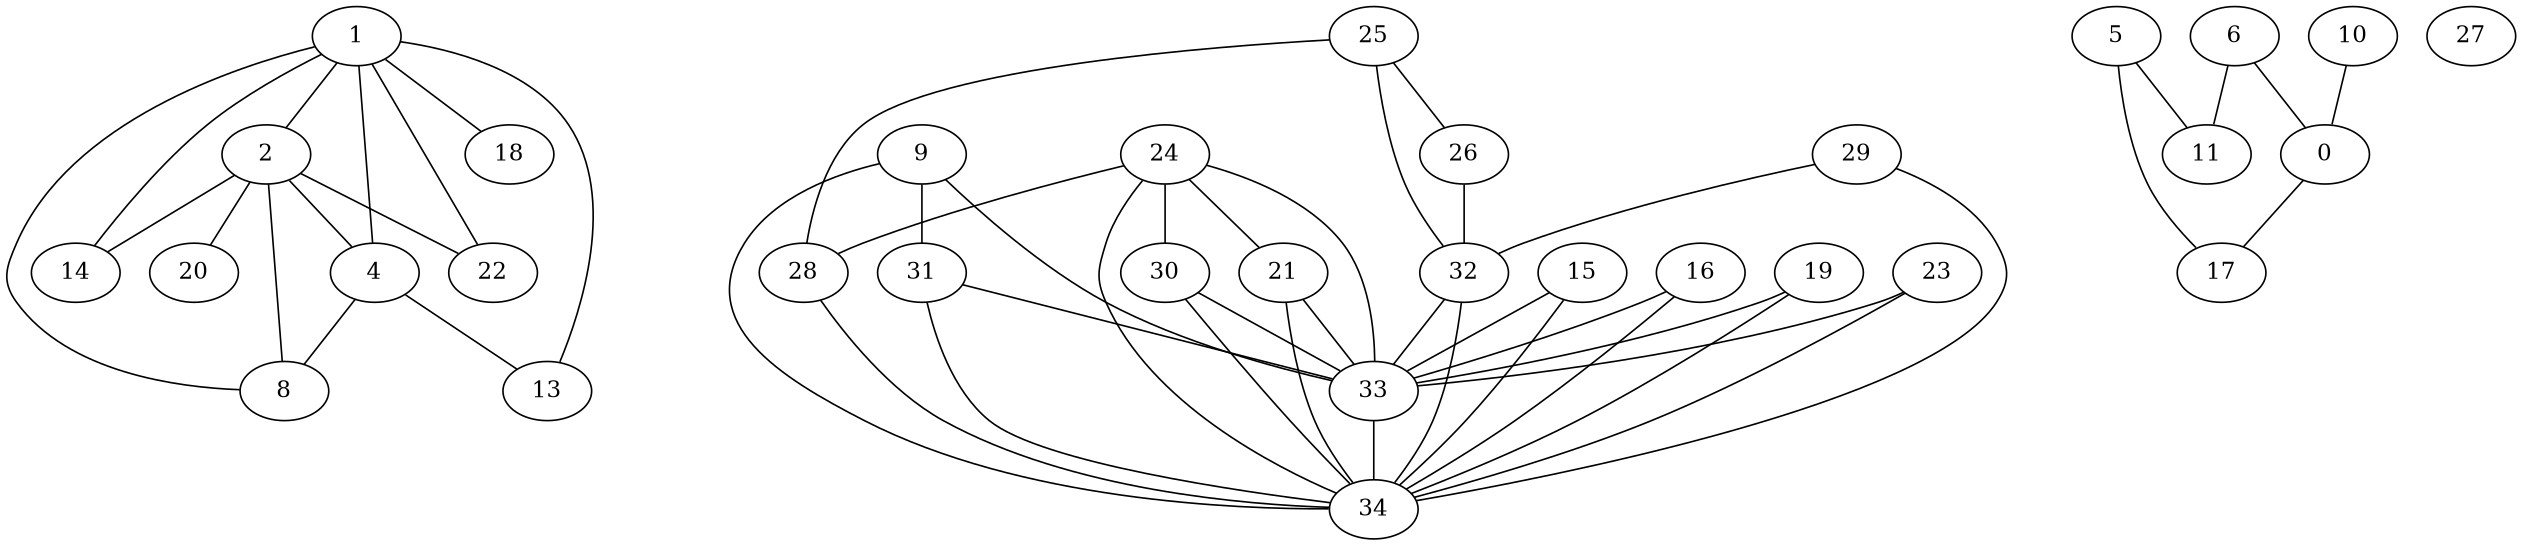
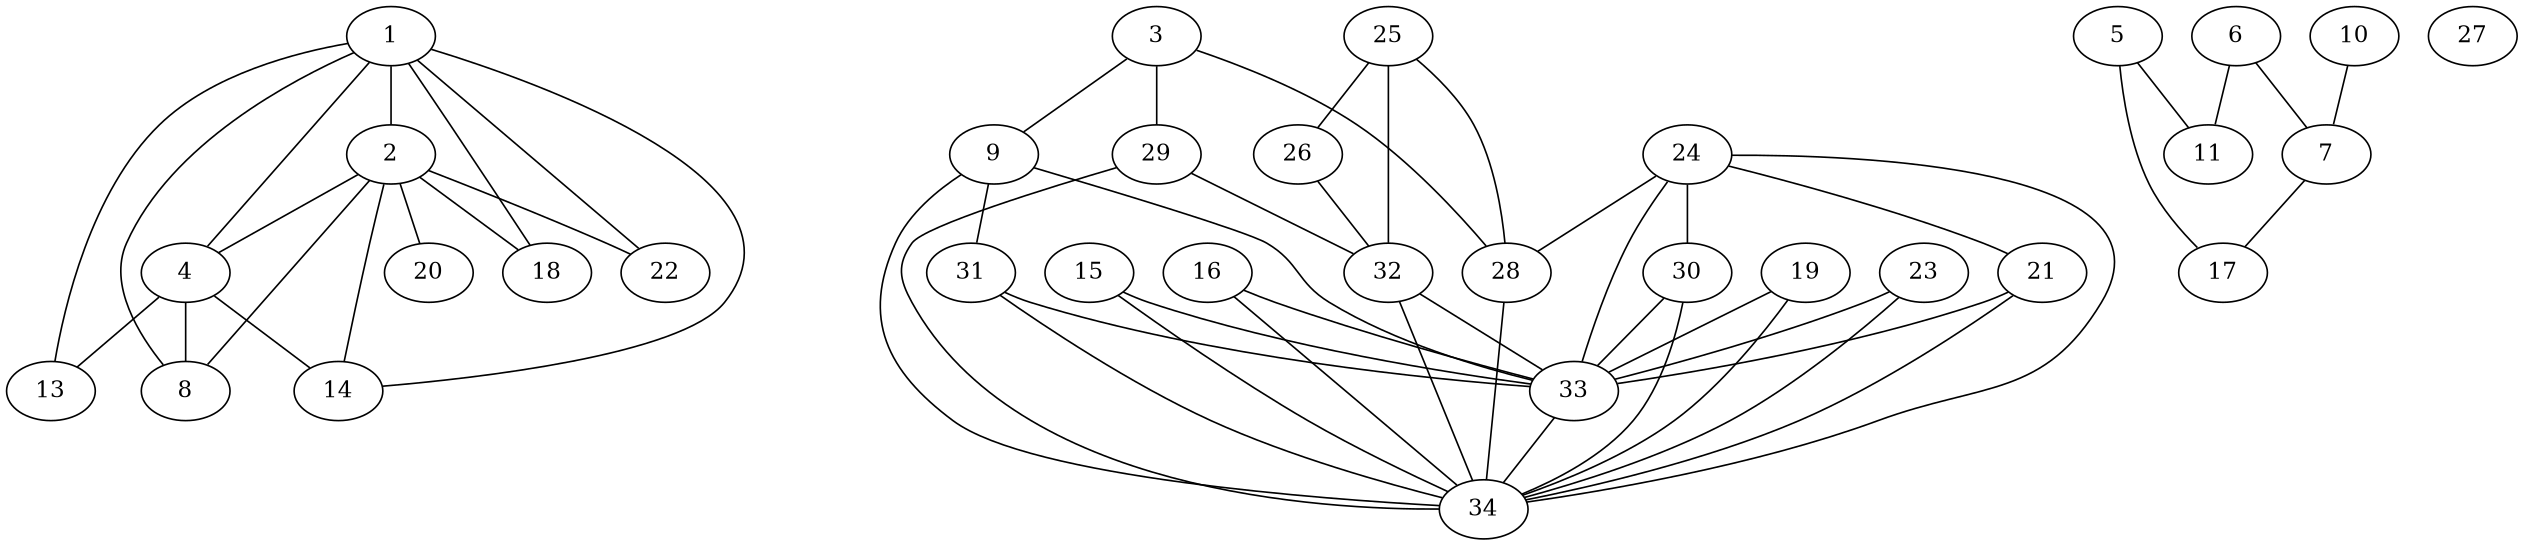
node "3": added
node "0": label "0" -> "7"
edge "2" -- "18": added
edge "4" -- "14": added
